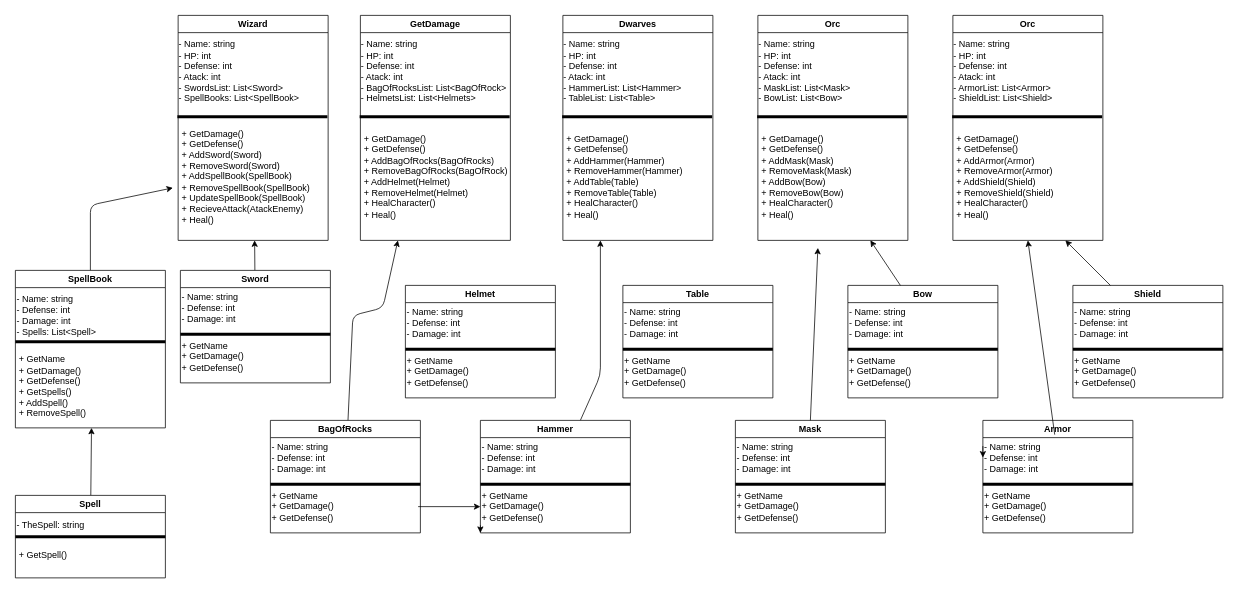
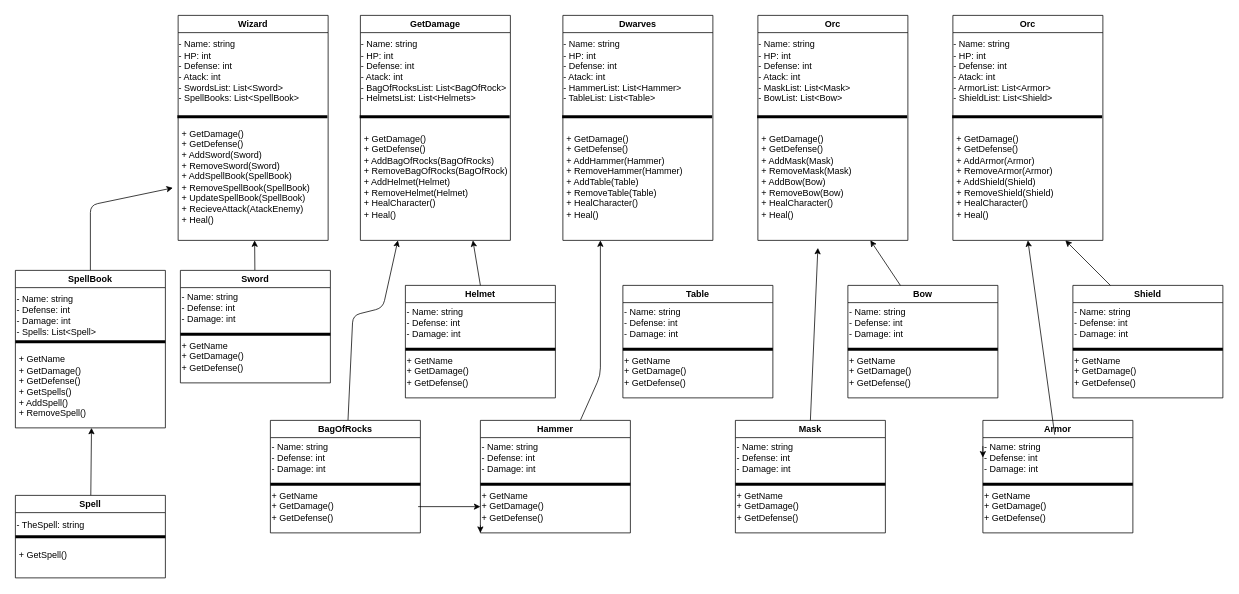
edge "Helmet" -> "GetDamage": added
